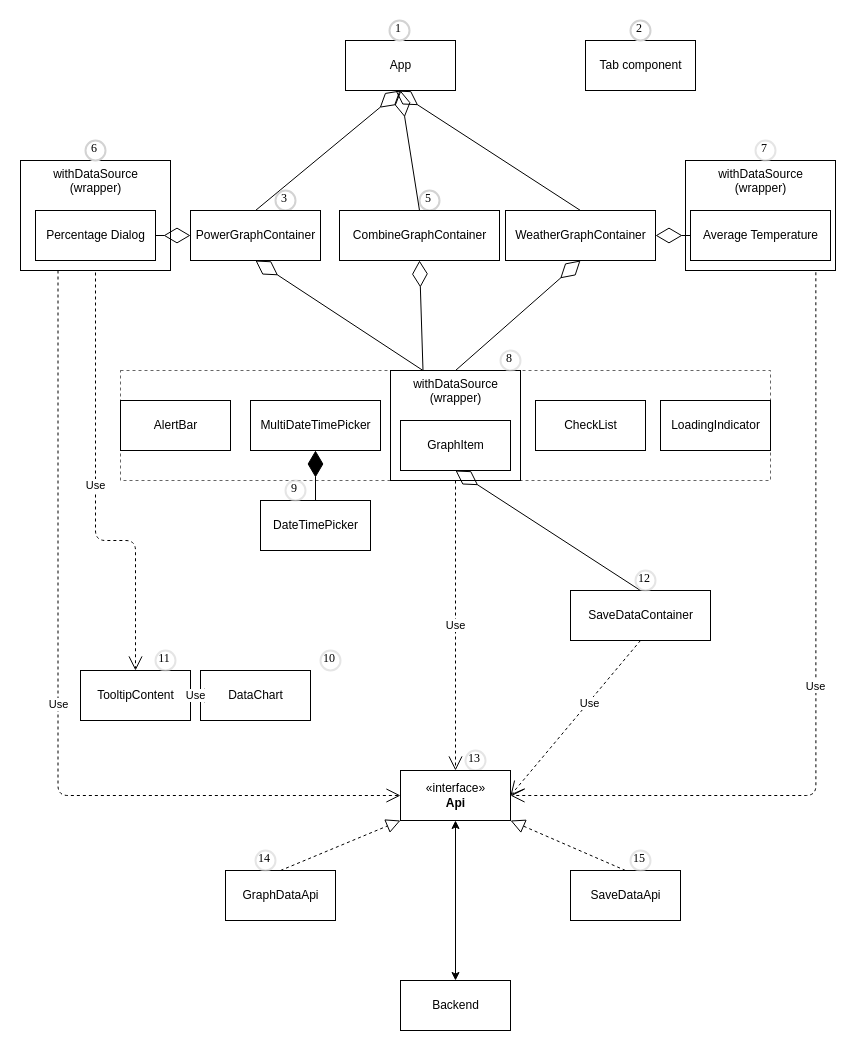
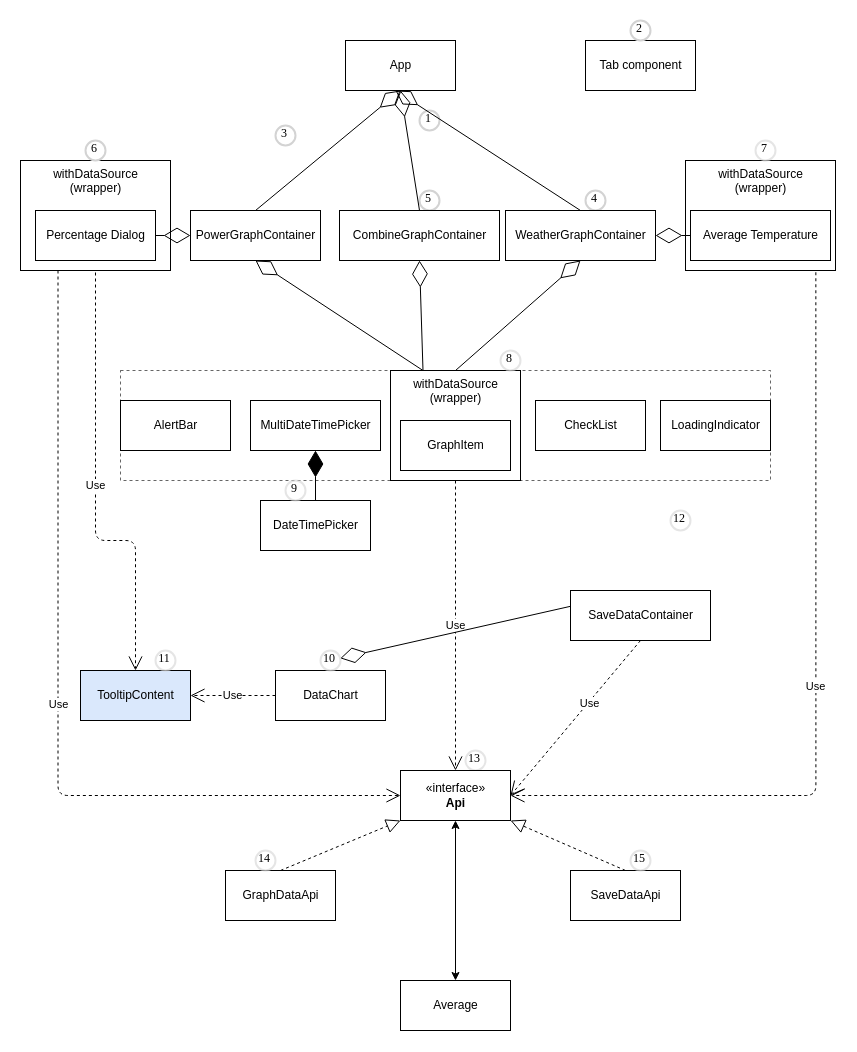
node "1": moved (400, 31) -> (430, 121)
node "3": moved (286, 201) -> (286, 136)
node "4": added
edge "SaveDataContainer" -> "GraphItem": now "SaveDataContainer" -> "10"
node "12": moved (646, 581) -> (681, 521)
node "TooltipContent": fillcolor #ffffff -> #dae8fc
node "DataChart": moved (256, 696) -> (331, 696)
node "Backend": label "Backend" -> "Average"
